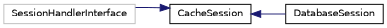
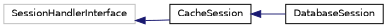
edge "SessionHandlerInterface" -> "CacheSession": reversed
